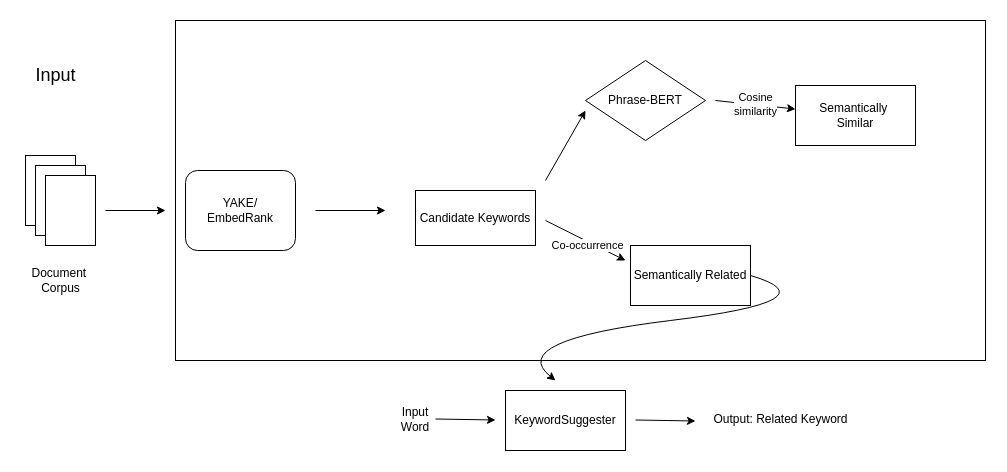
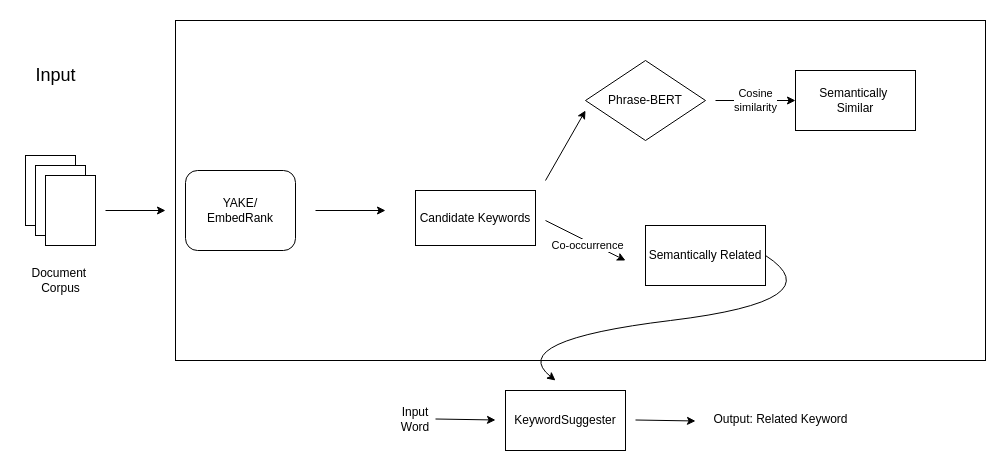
node "Semantically Similar": moved (856, 116) -> (856, 101)
node "Semantically Related": moved (691, 276) -> (706, 256)
